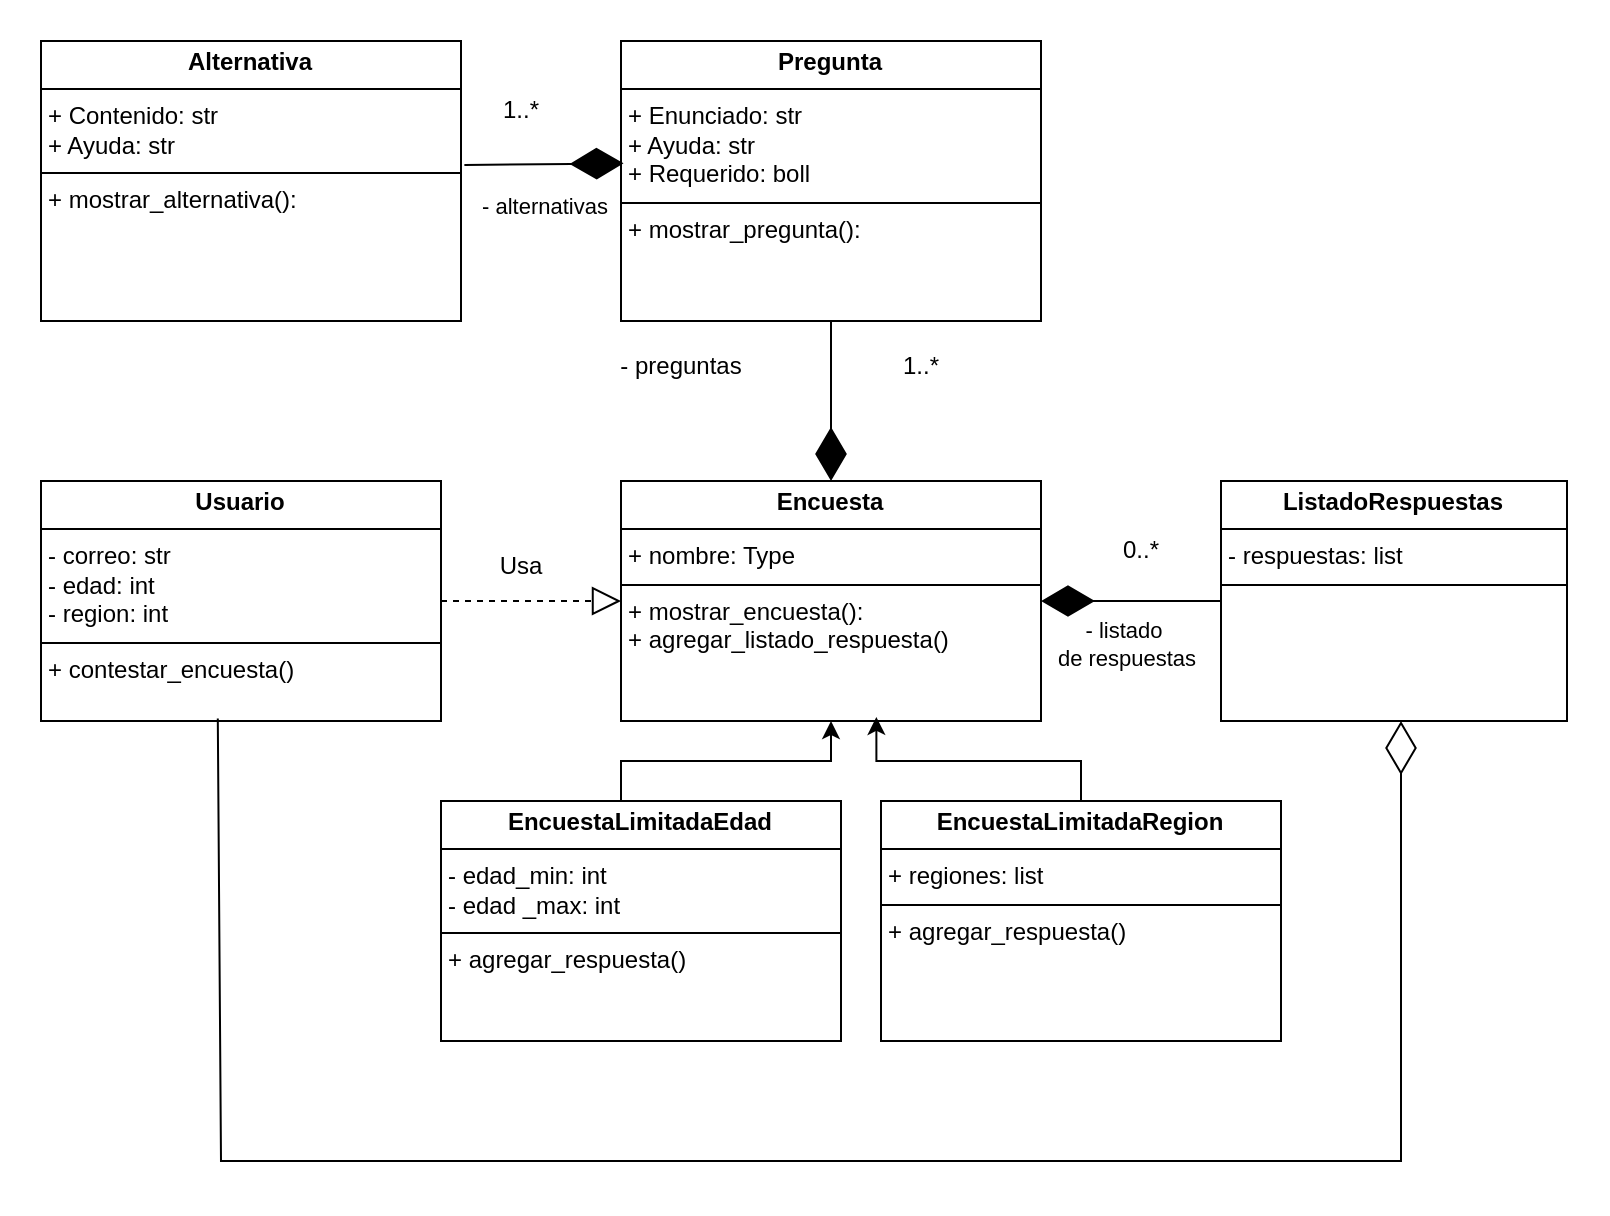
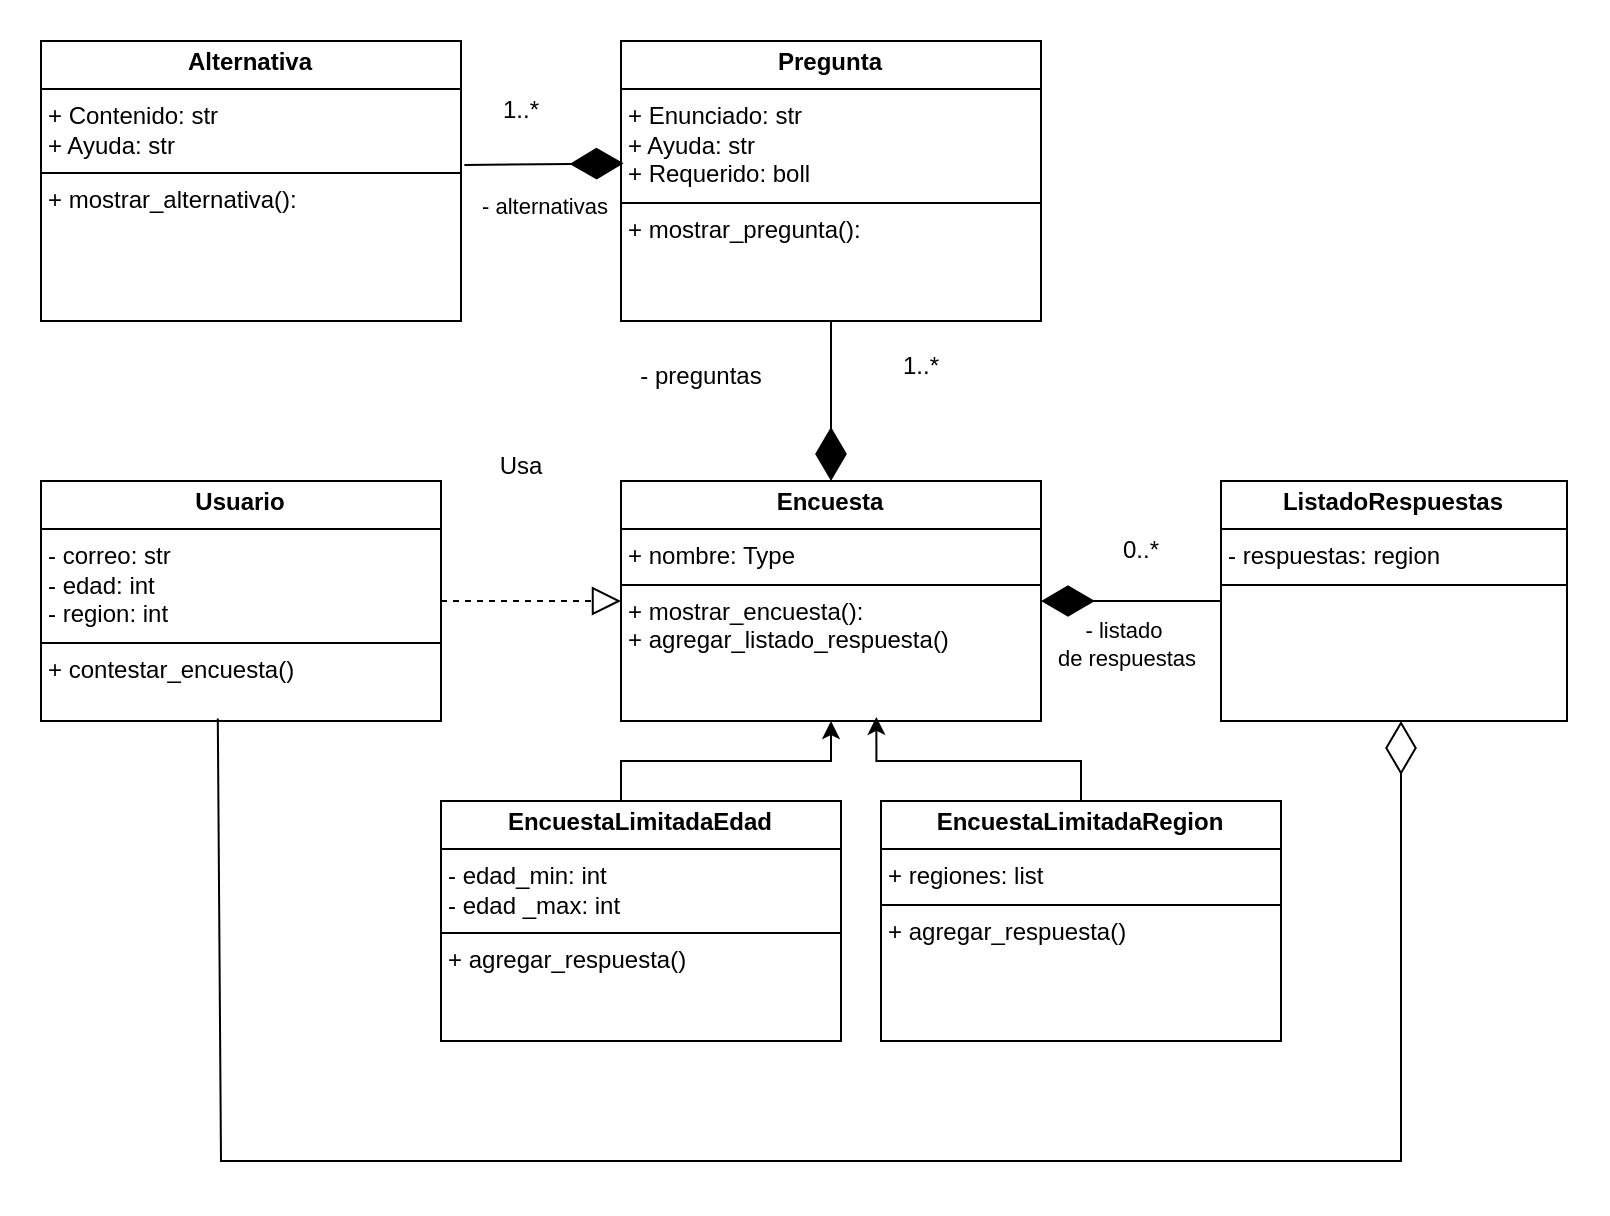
node "- preguntas": moved (681, 367) -> (701, 377)
node "ListadoRespuestas - respuestas: list": label "ListadoRespuestas - respuestas: list" -> "ListadoRespuestas - respuestas: region"
node "Usa": moved (521, 567) -> (521, 467)
